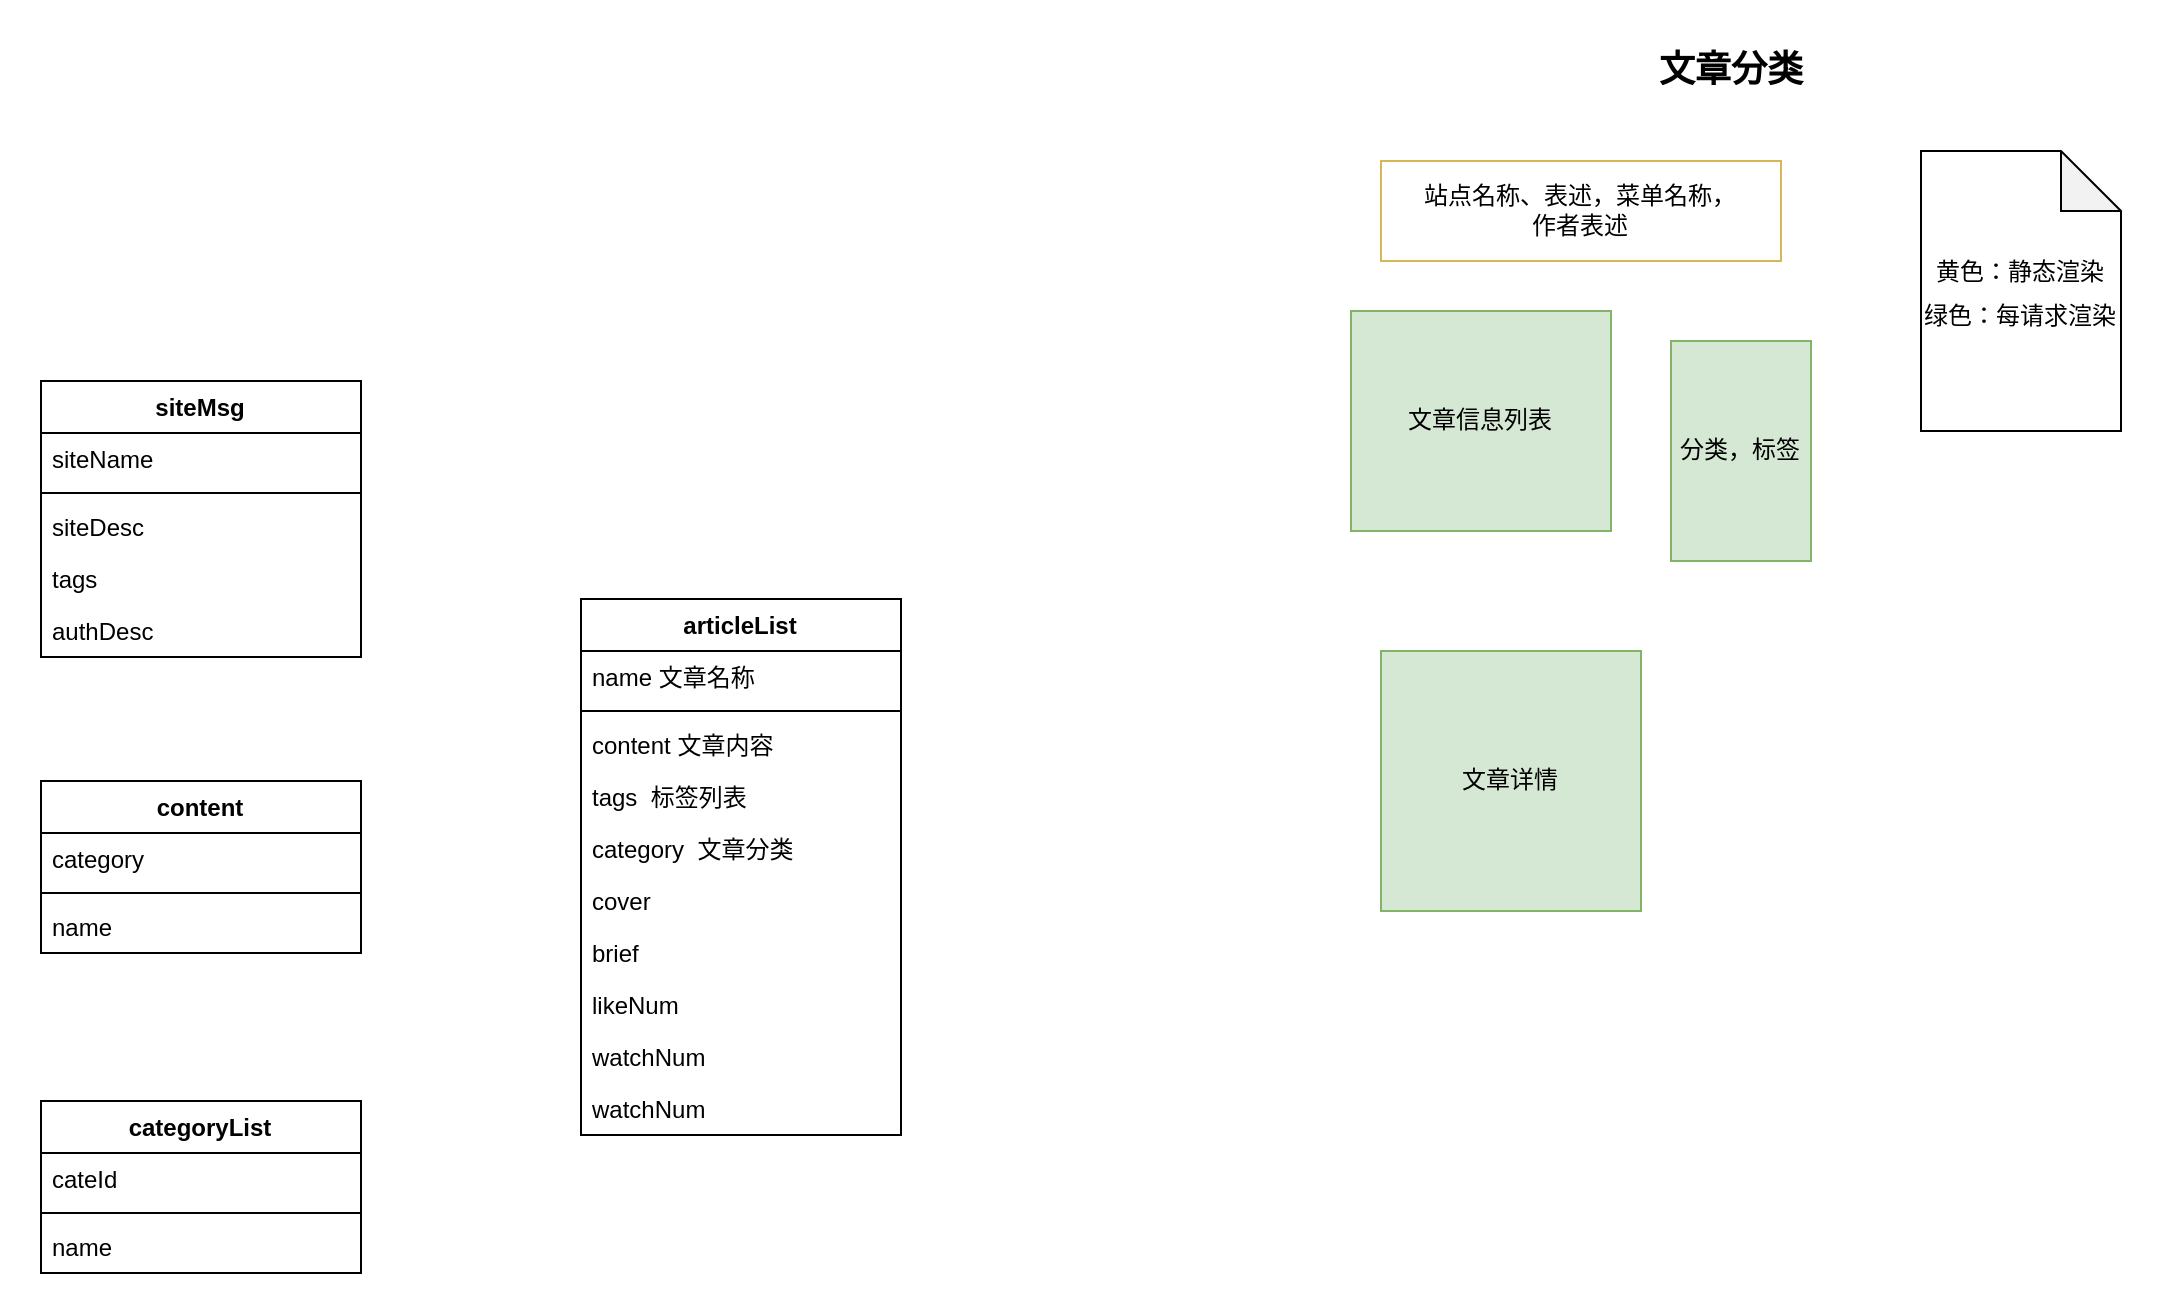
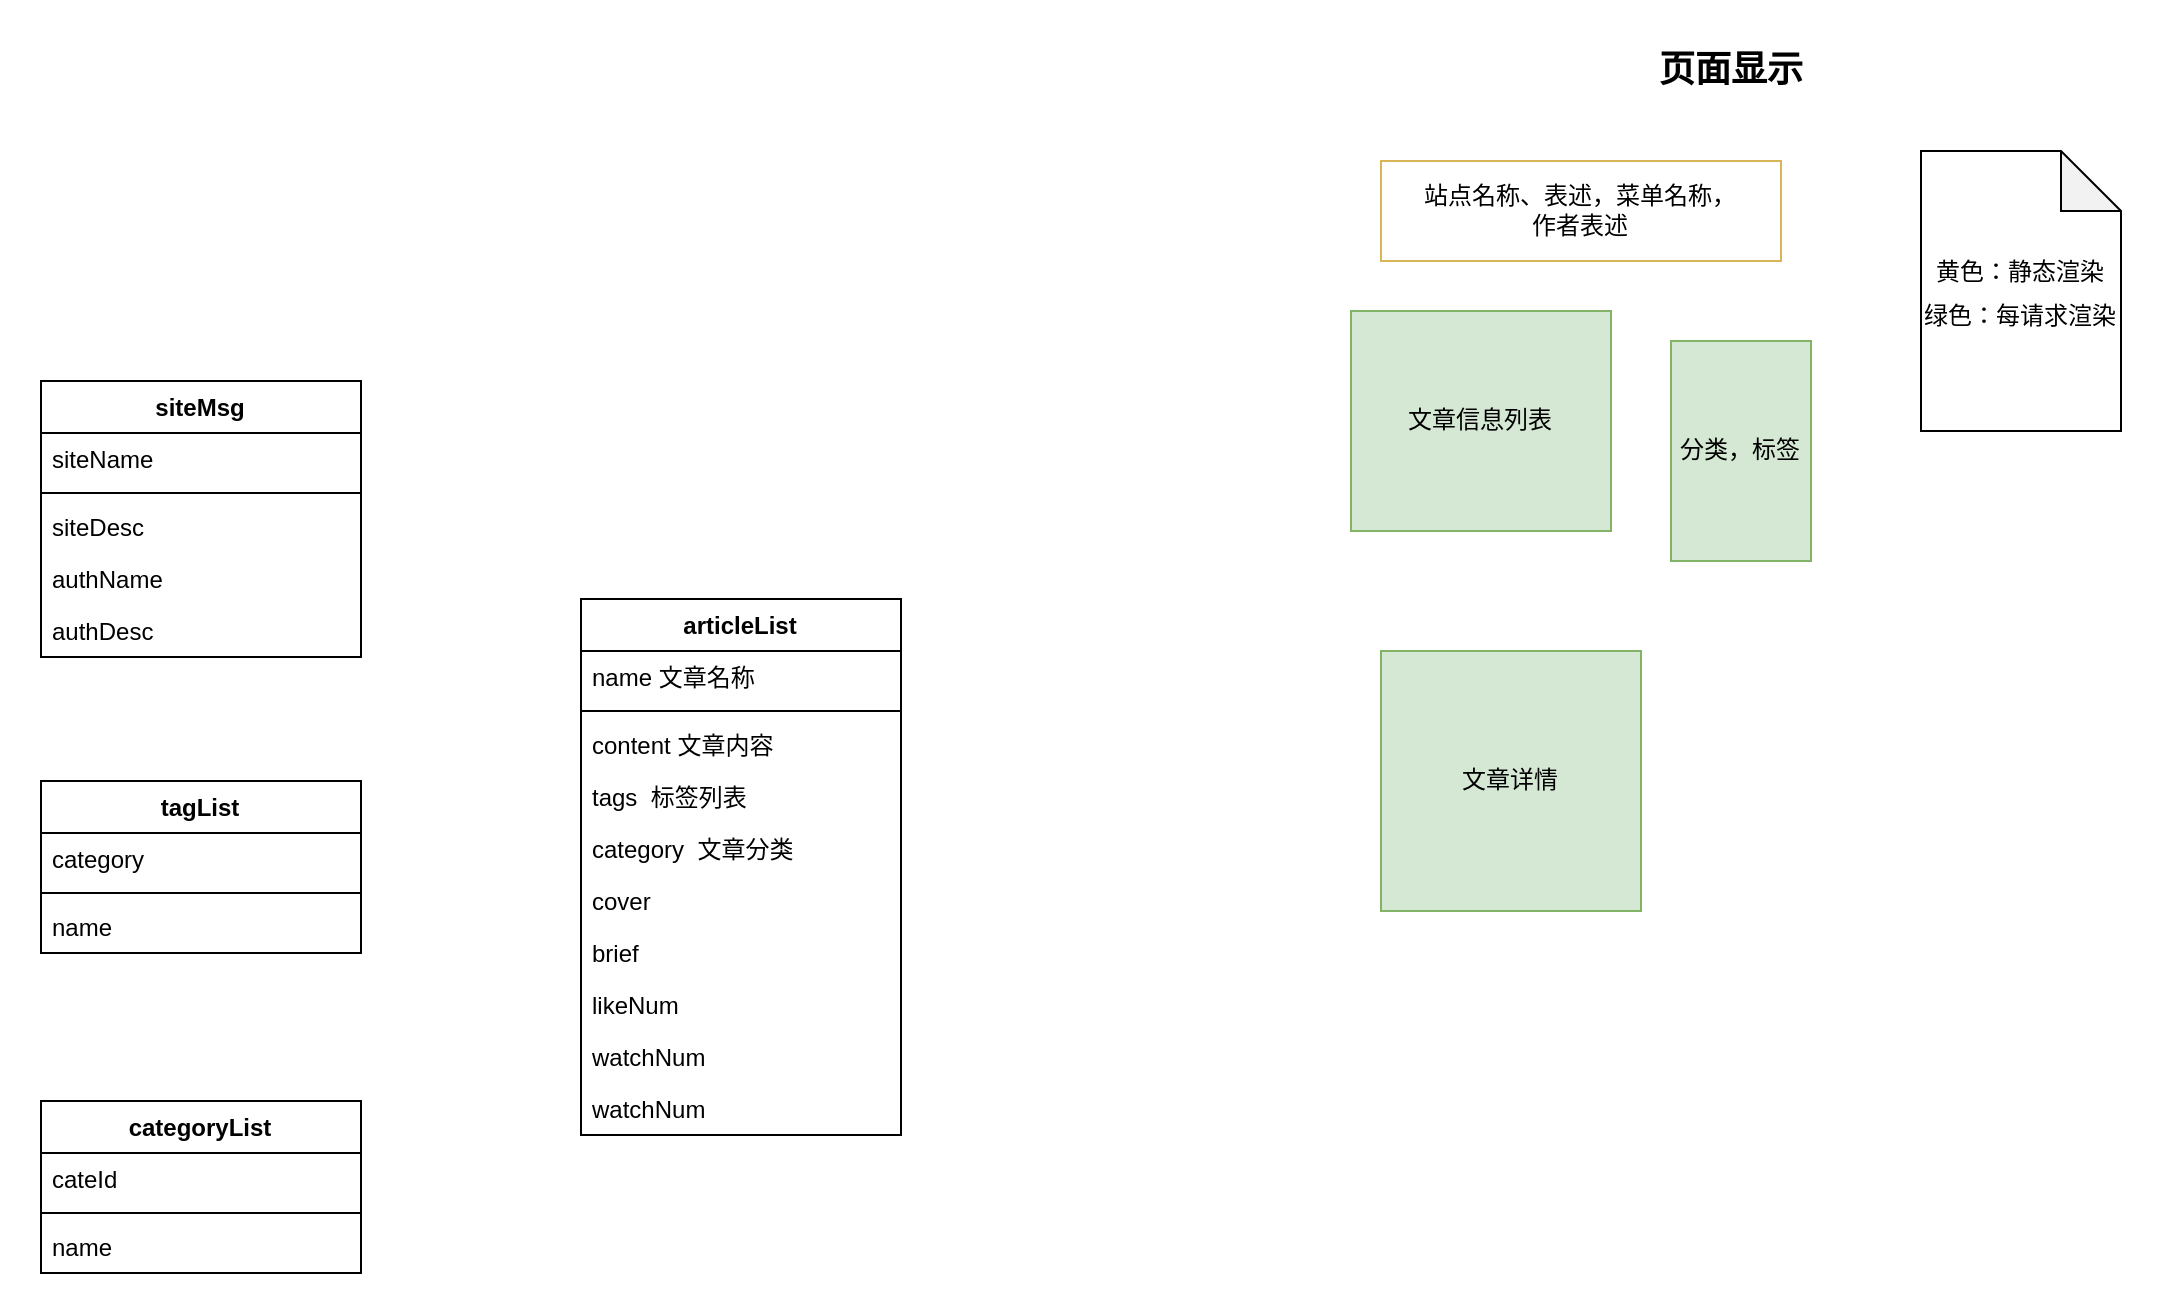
node "文章分类": label "文章分类" -> "页面显示"
node "tags": label "tags" -> "authName"
node "content": label "content" -> "tagList"
